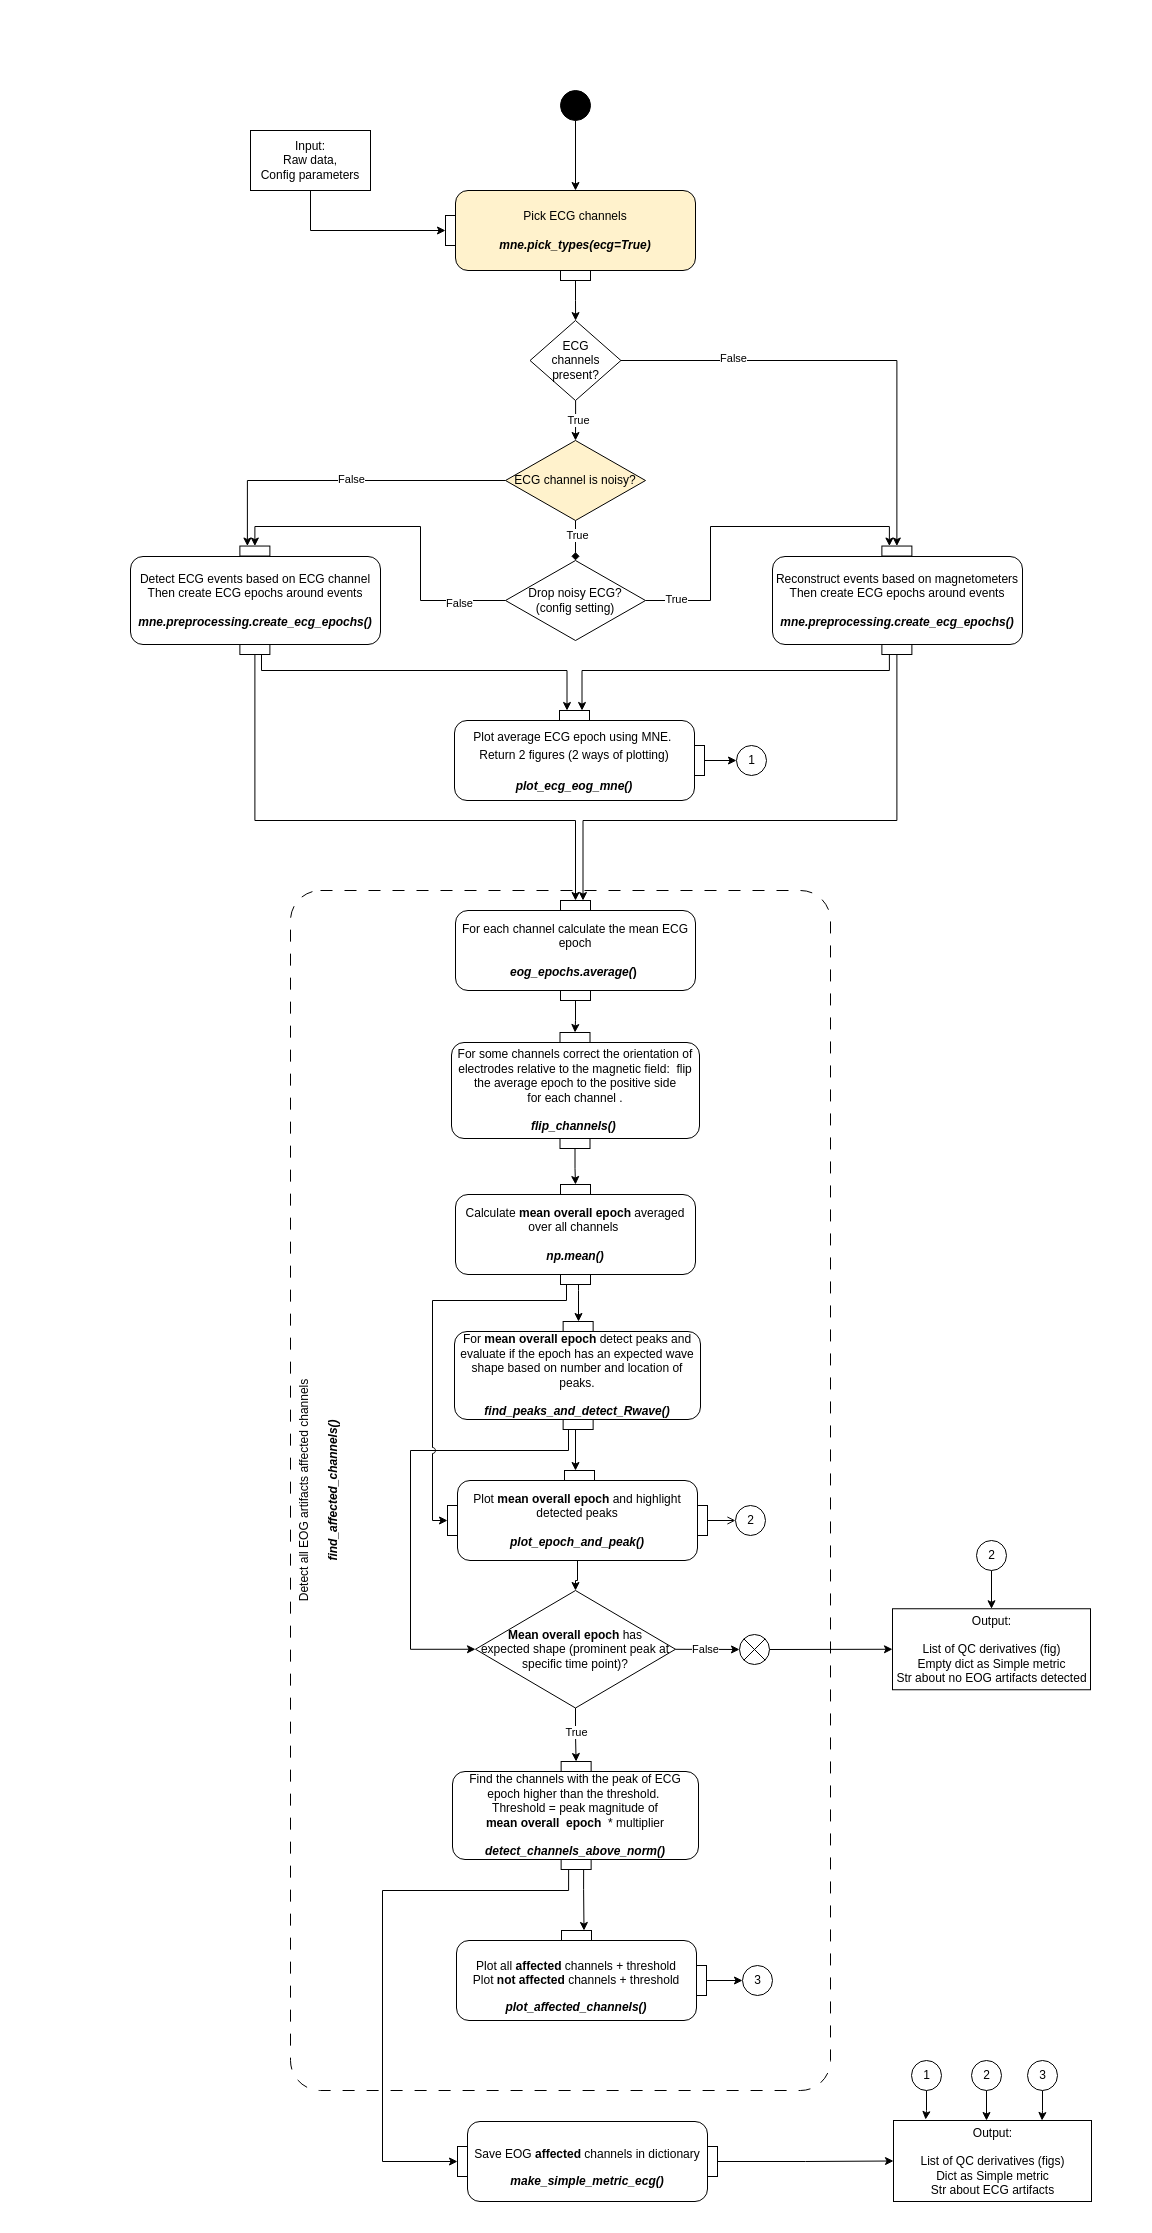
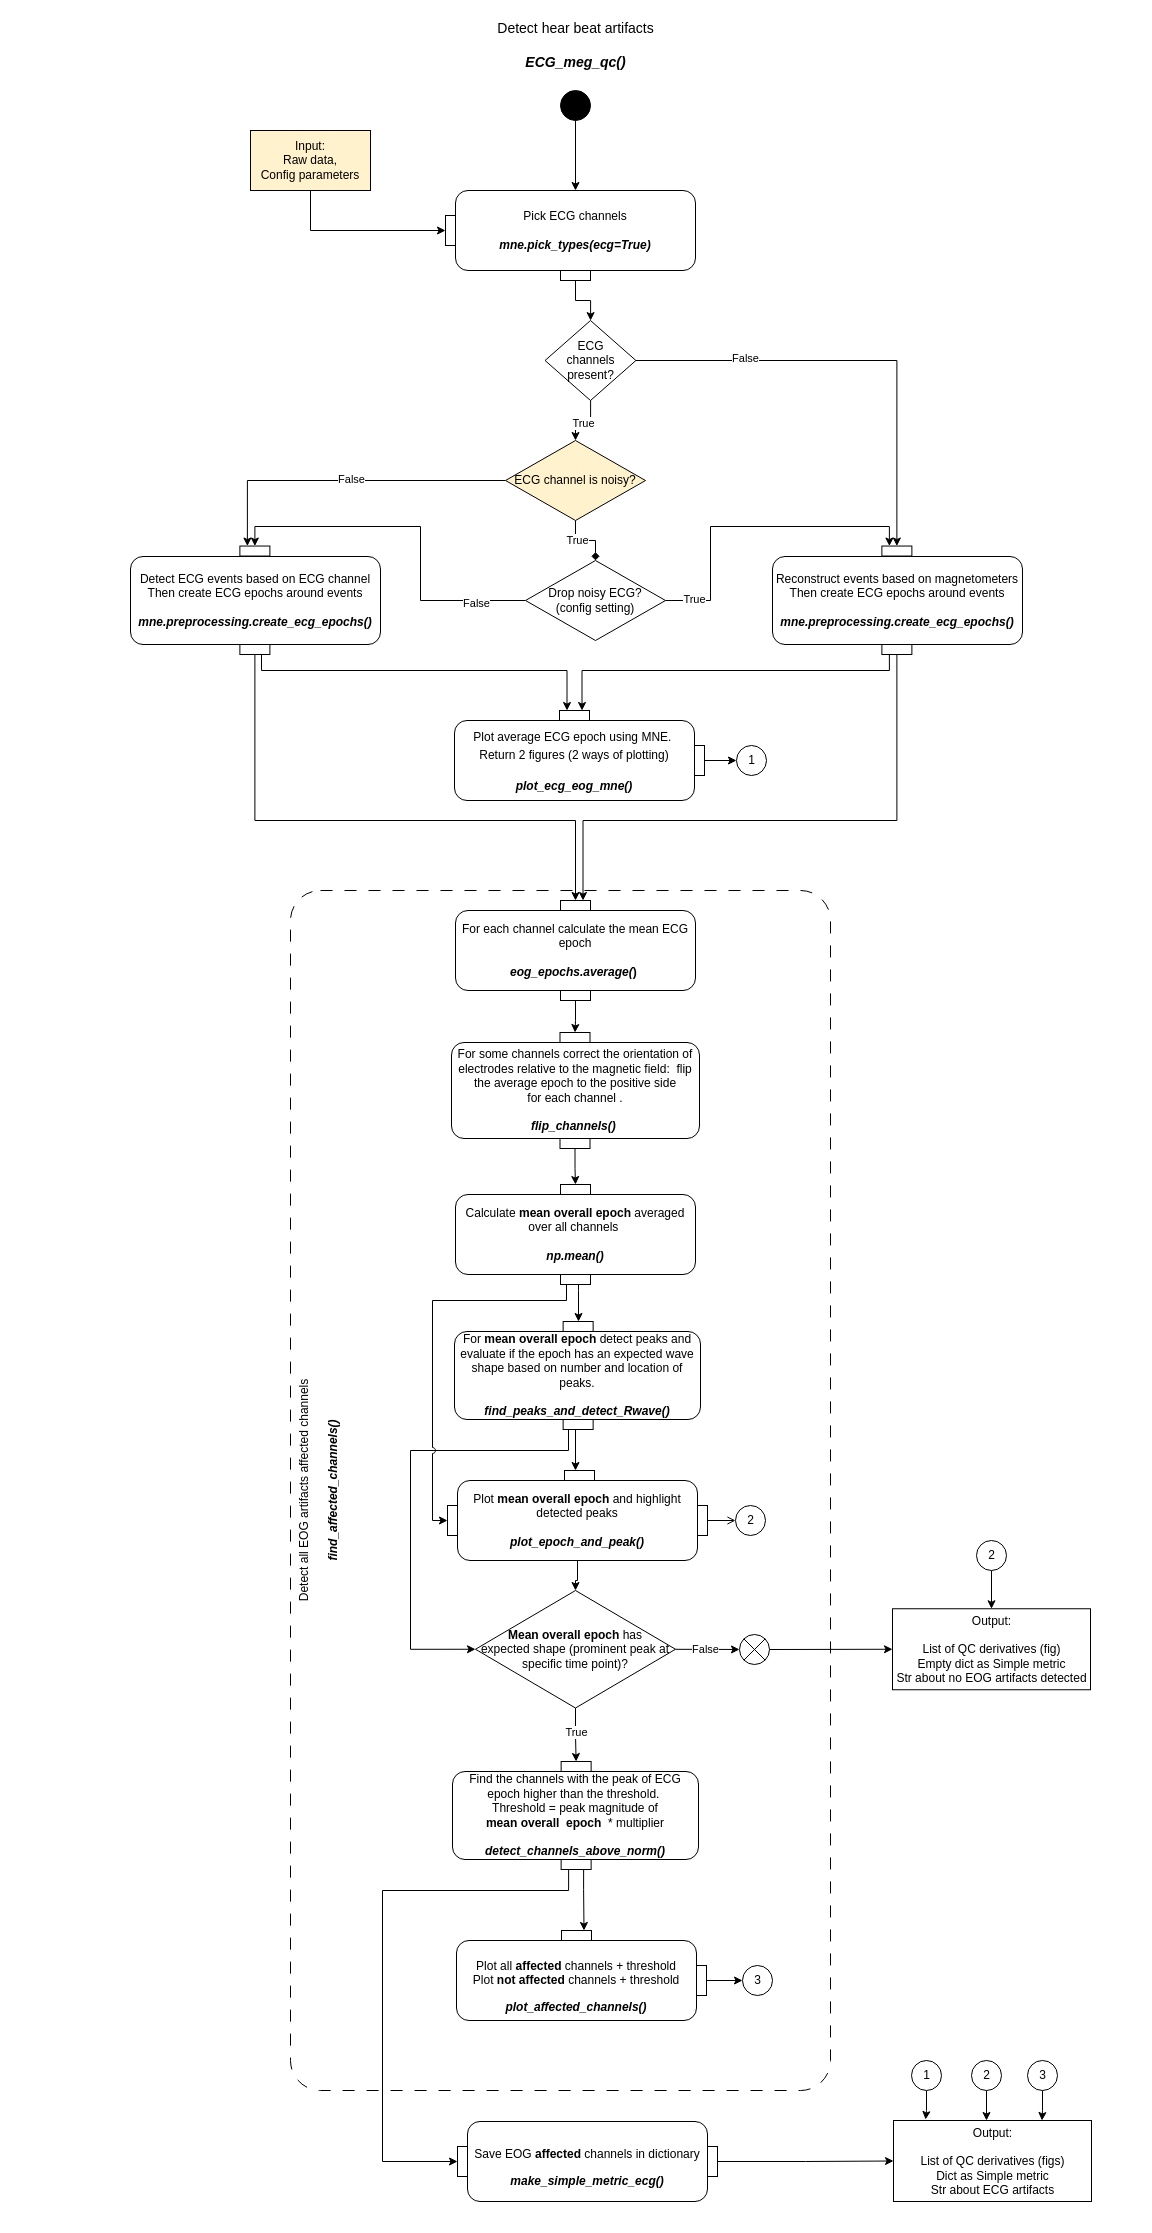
node "Detect hear beat artifacts ECG_meg_qc()": added
node "Input:Raw data, Config parameters": fillcolor #ffffff -> #fff2cc
node "Pick ECG channels mne.pick_types(ecg=True)": fillcolor #fff2cc -> #ffffff
node "ECG channels present?": moved (575, 361) -> (590, 361)
node "Drop noisy ECG? (config setting)": moved (576, 601) -> (596, 601)
